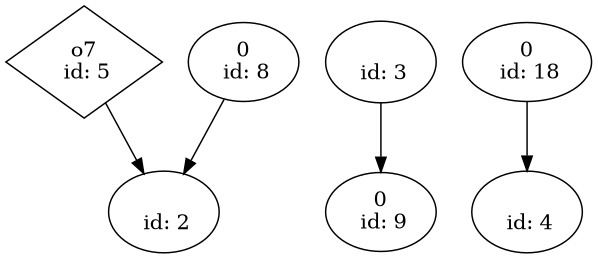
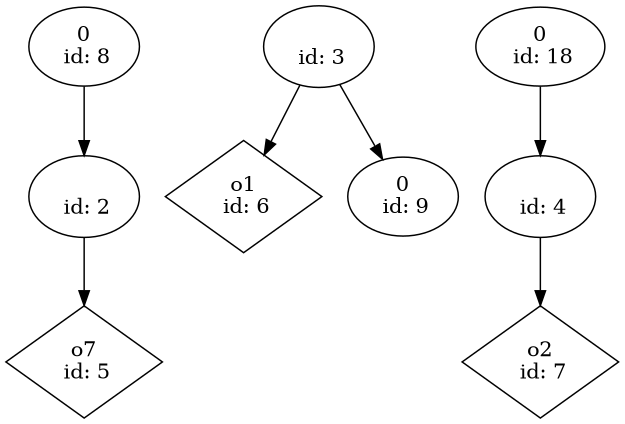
edge "o7 id: 5" -> "id: 2": reversed
node "o1 id: 6": added
node "o2 id: 7": added
